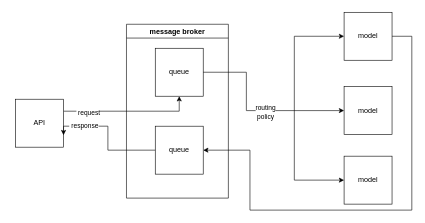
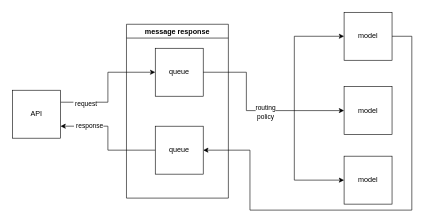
node "message broker": label "message broker" -> "message response"
node "API": moved (39, 123) -> (36, 114)
